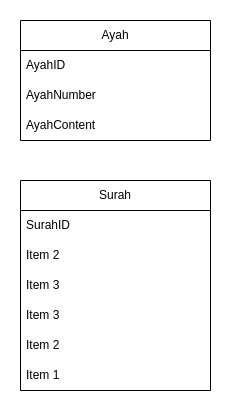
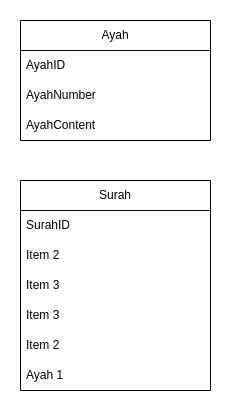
node "Item 1": label "Item 1" -> "Ayah 1"
